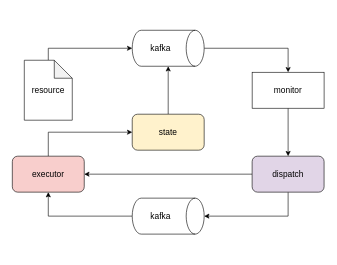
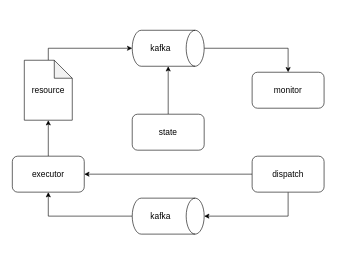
node "monitor": shape rectangle -> rounded rectangle
edge "executor" -> "state": now "executor" -> "resource"
node "state": fillcolor #fff2cc -> #ffffff
edge "monitor" -> "dispatch": removed
node "executor": fillcolor #f8cecc -> #ffffff
node "dispatch": fillcolor #e1d5e7 -> #ffffff
